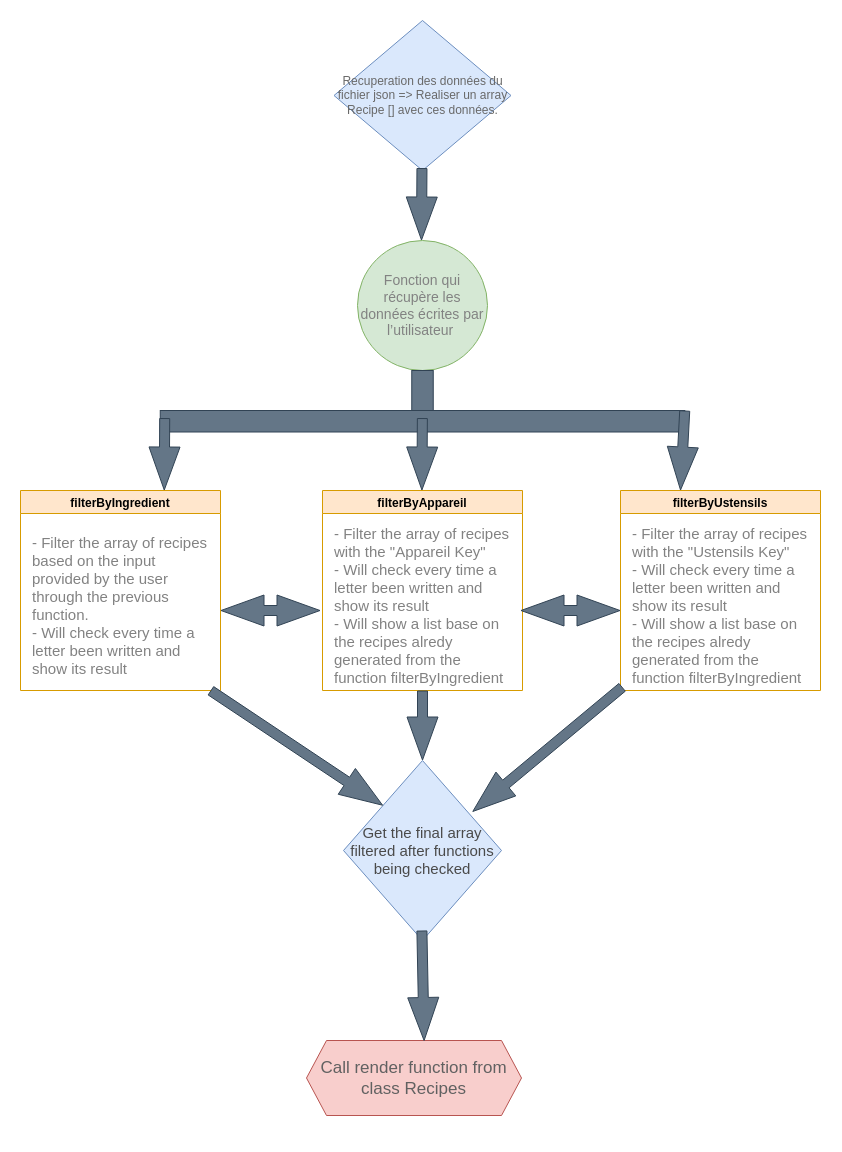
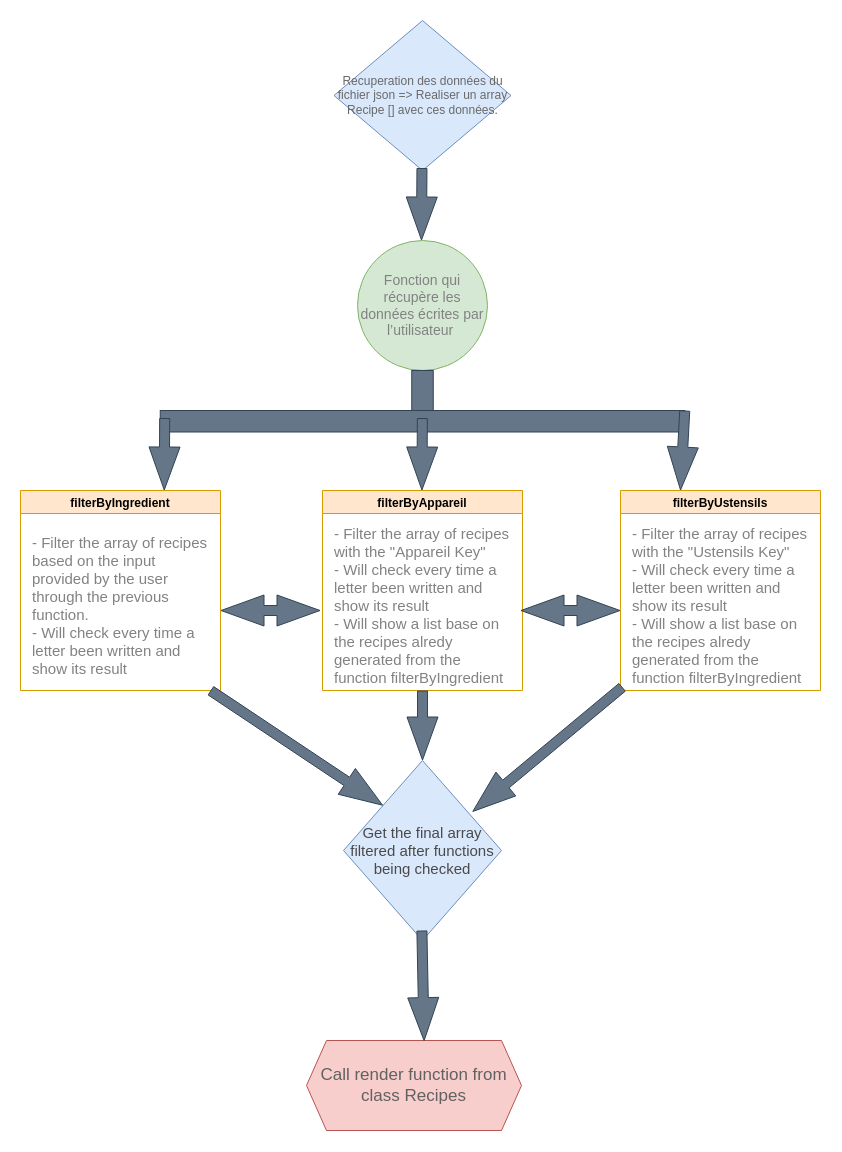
node "Call render function from class Recipes": size 215x75 -> 215x90
